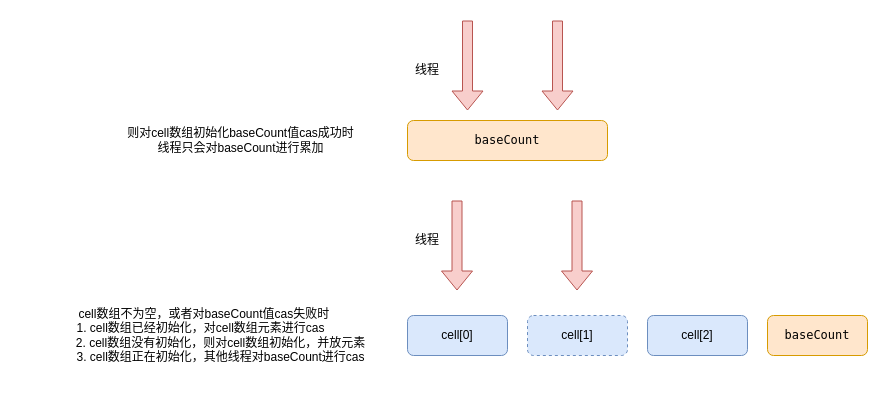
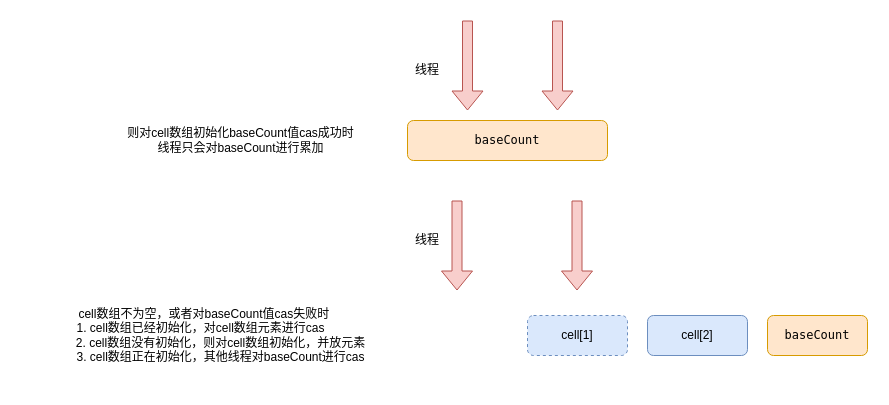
node "cell[0]": removed
